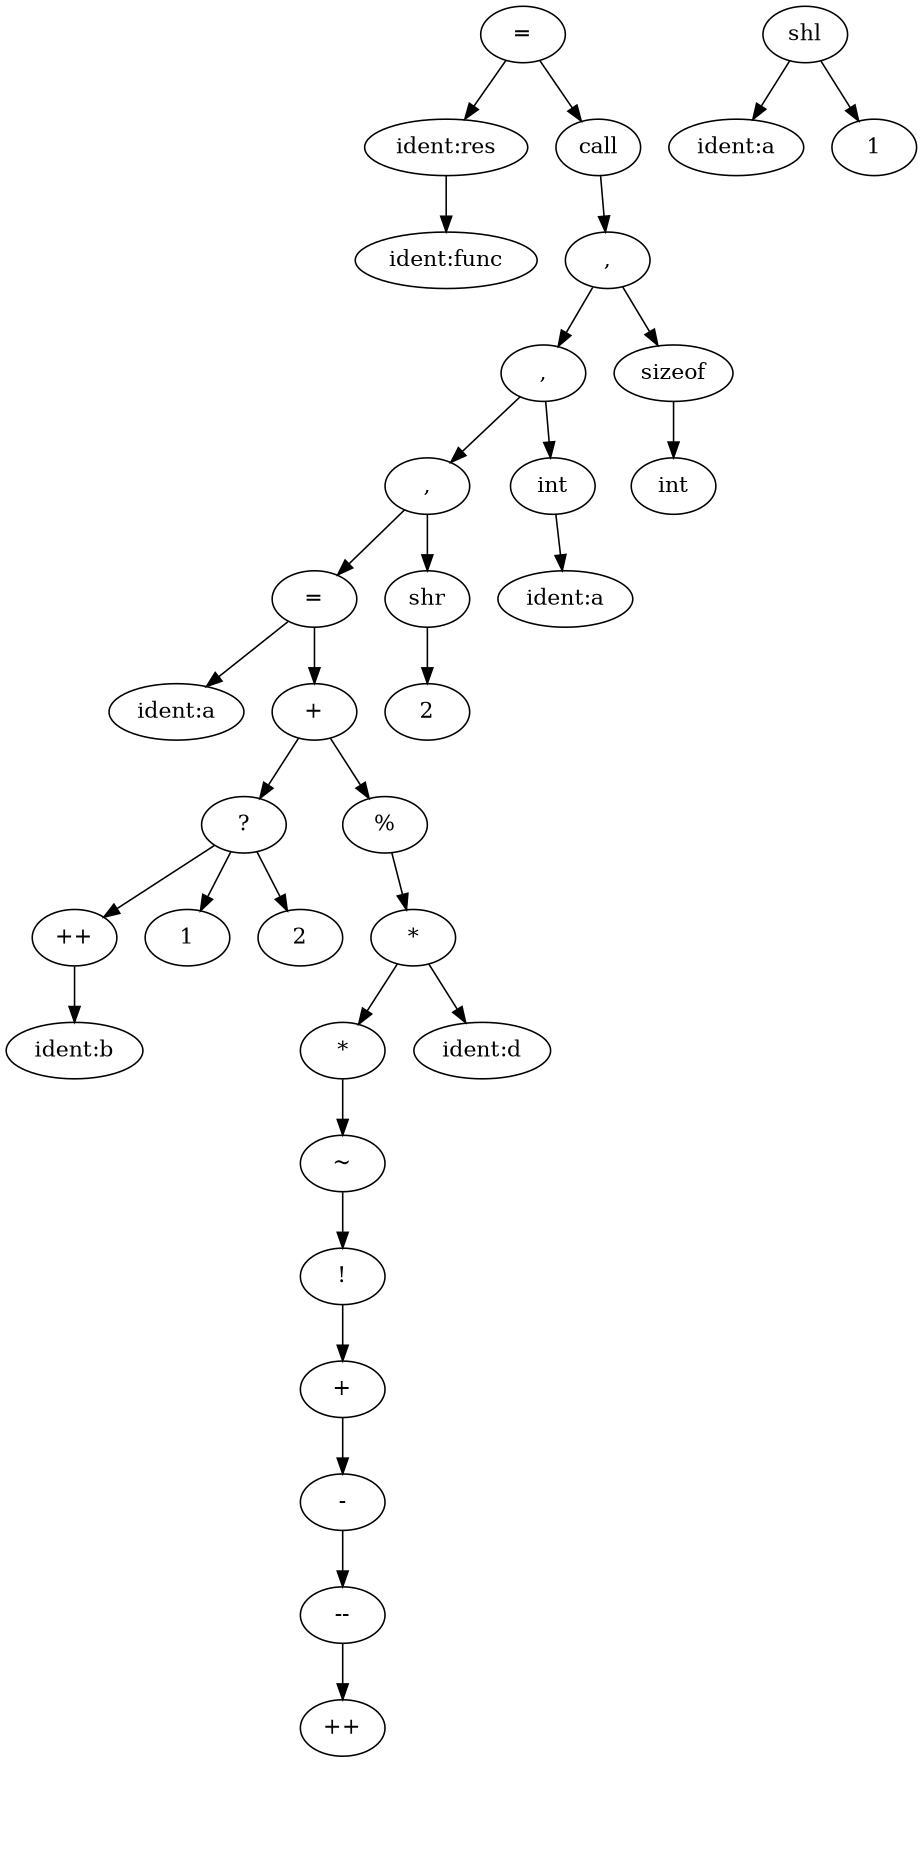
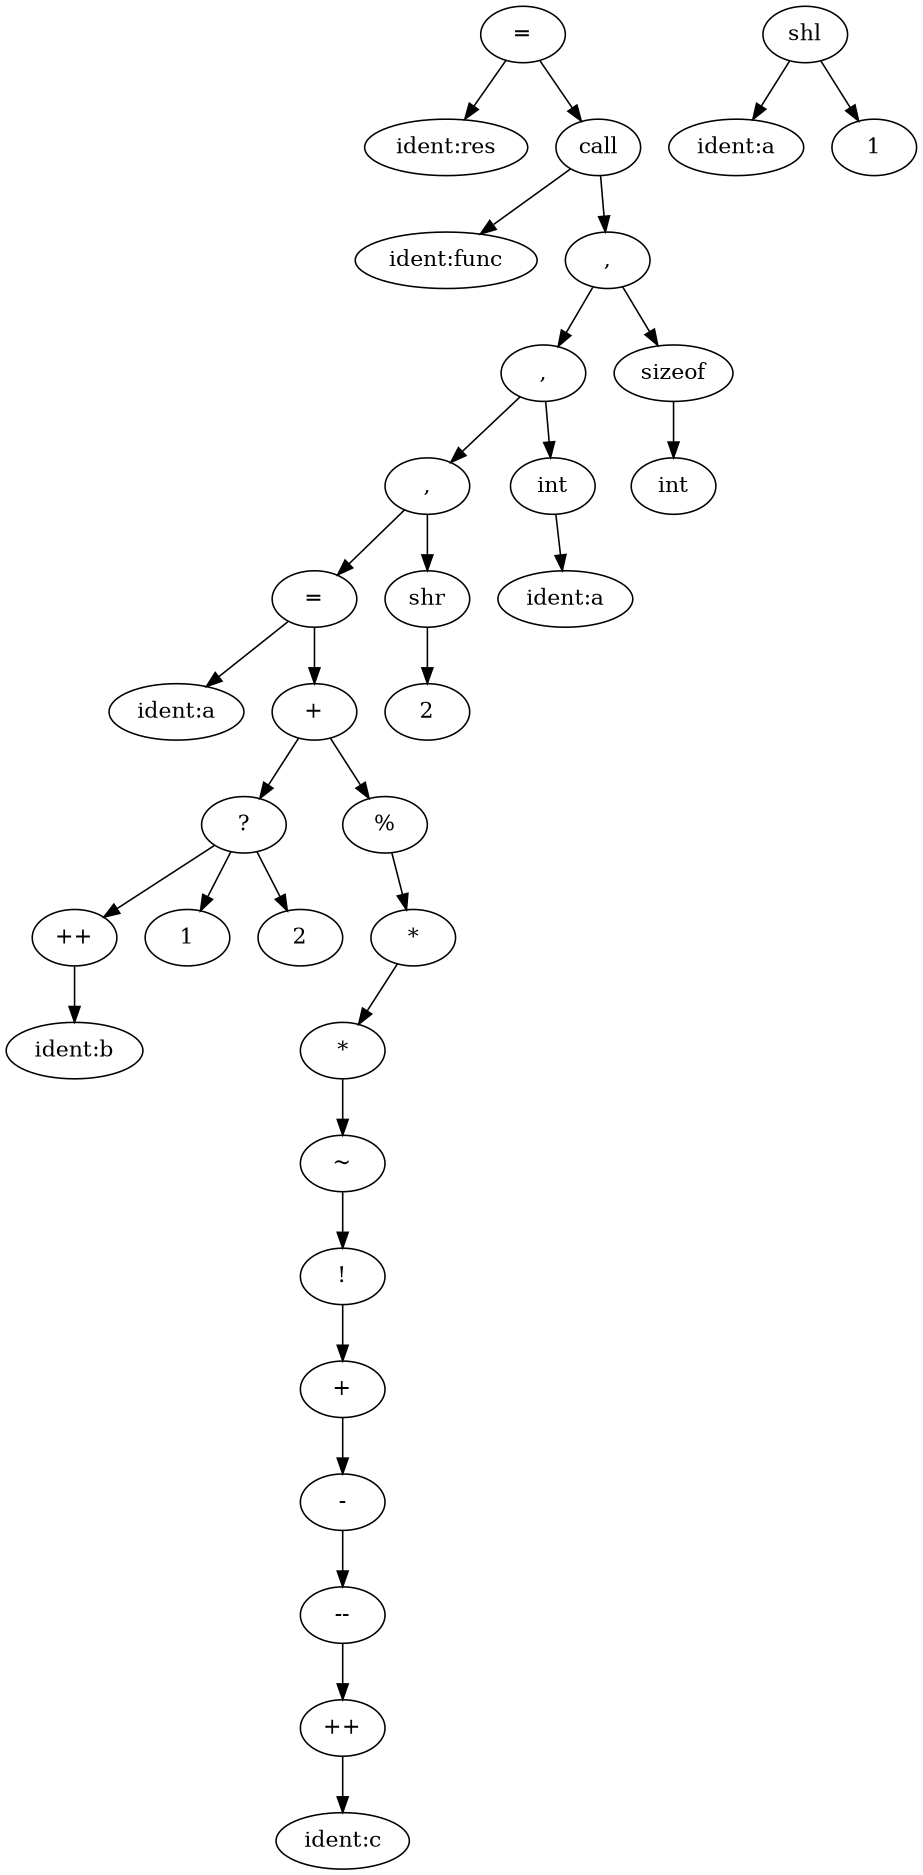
edge "ident:res" -> "ident:func": now "call" -> "ident:func"
node "ident:d": removed
node "ident:c": added
